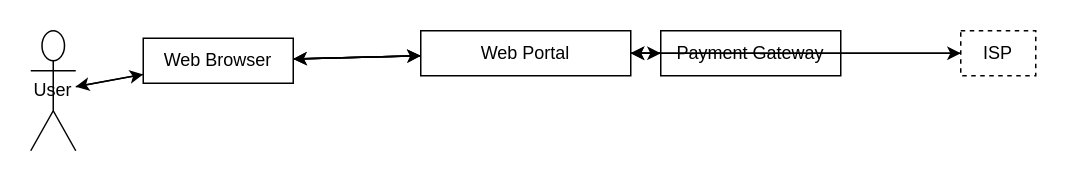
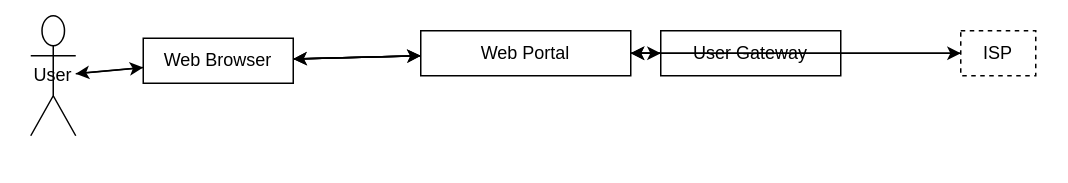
node "Payment Gateway": label "Payment Gateway" -> "User Gateway"
node "User": moved (53, 91) -> (53, 76)
